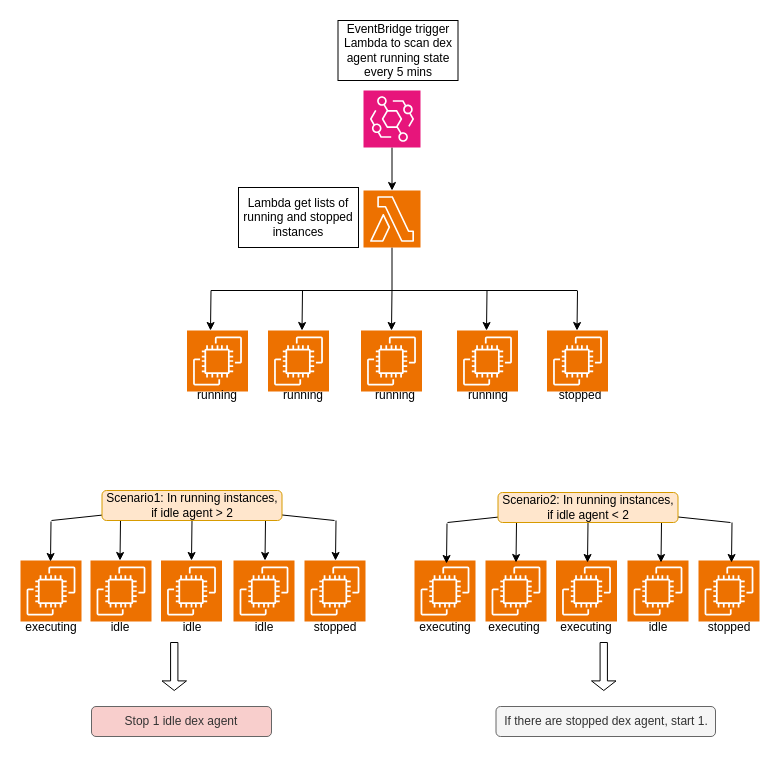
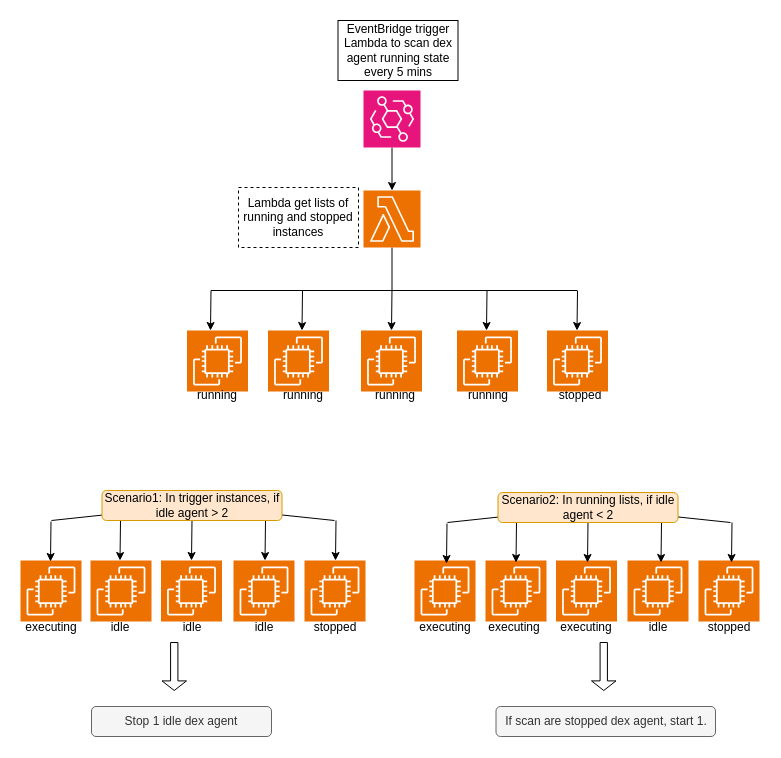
node "Lambda get lists of running and stopped instances": style solid -> dashed
node "Scenario1: In running instances, if idle agent > 2": label "Scenario1: In running instances, if idle agent > 2" -> "Scenario1: In trigger instances, if idle agent > 2"
node "Scenario2: In running instances, if idle agent < 2": label "Scenario2: In running instances, if idle agent < 2" -> "Scenario2: In running lists, if idle agent < 2"
node "Stop 1 idle dex agent": fillcolor #f8cecc -> #f5f5f5
node "If there are stopped dex agent, start 1.": label "If there are stopped dex agent, start 1." -> "If scan are stopped dex agent, start 1."
